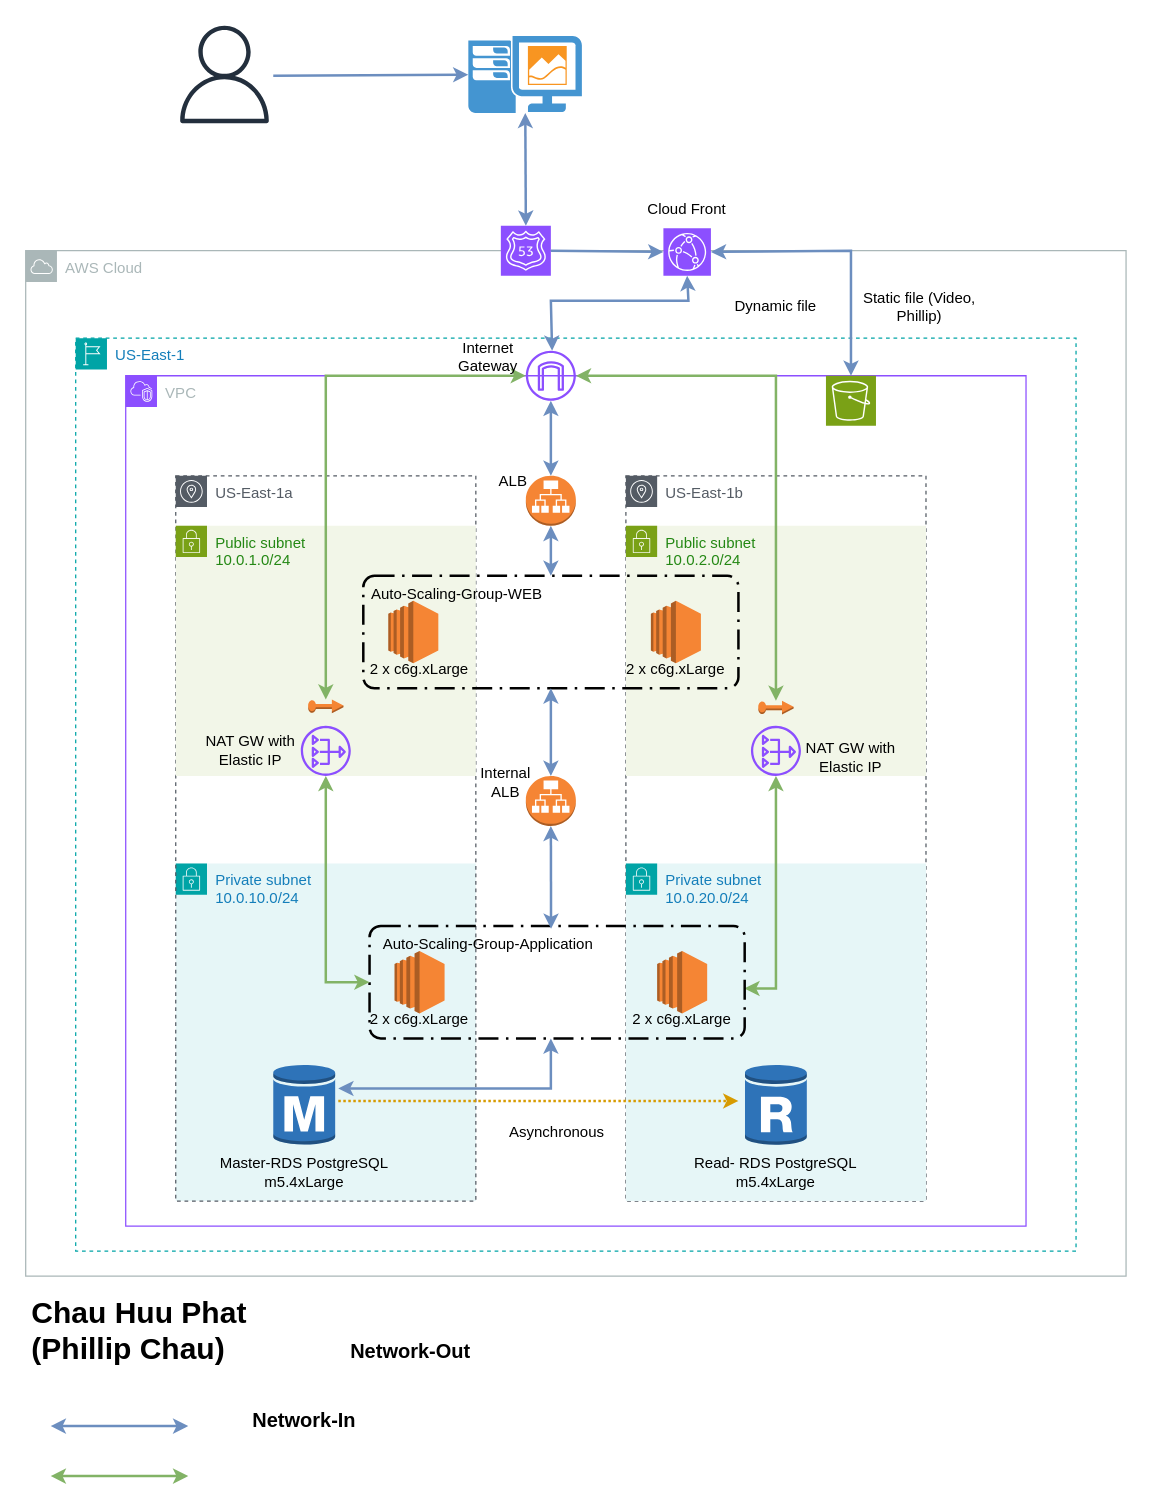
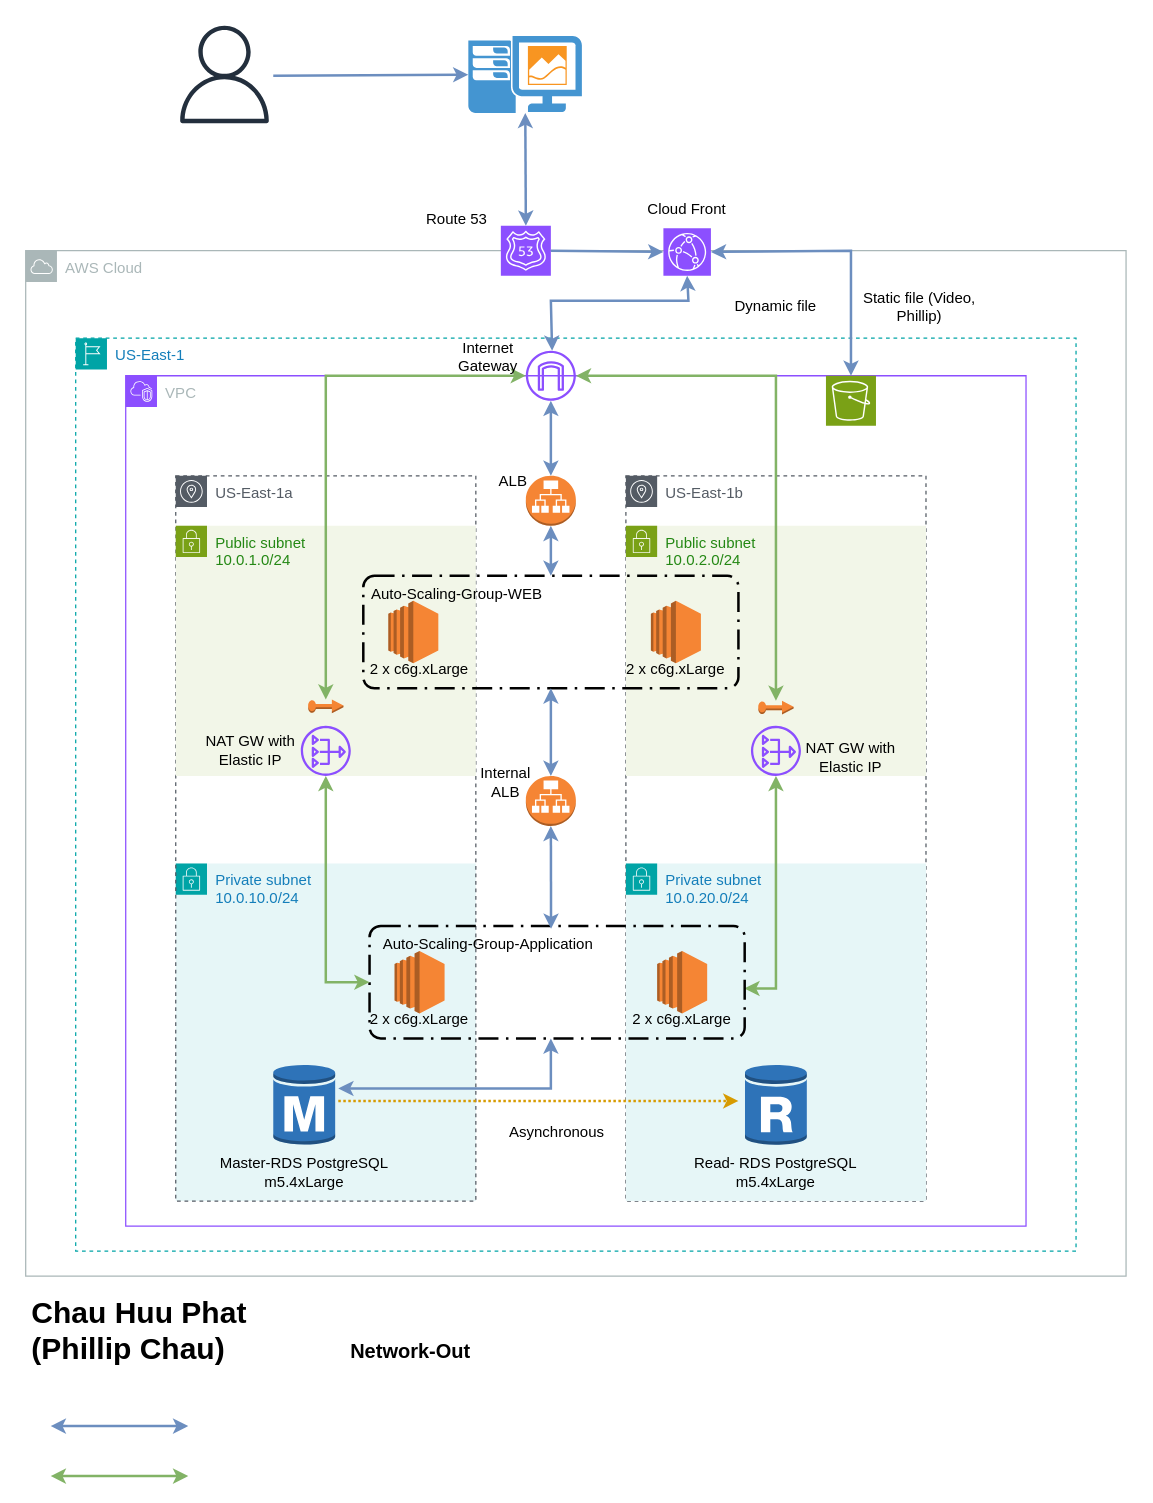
node "Route 53": added
node "Network-In": removed
